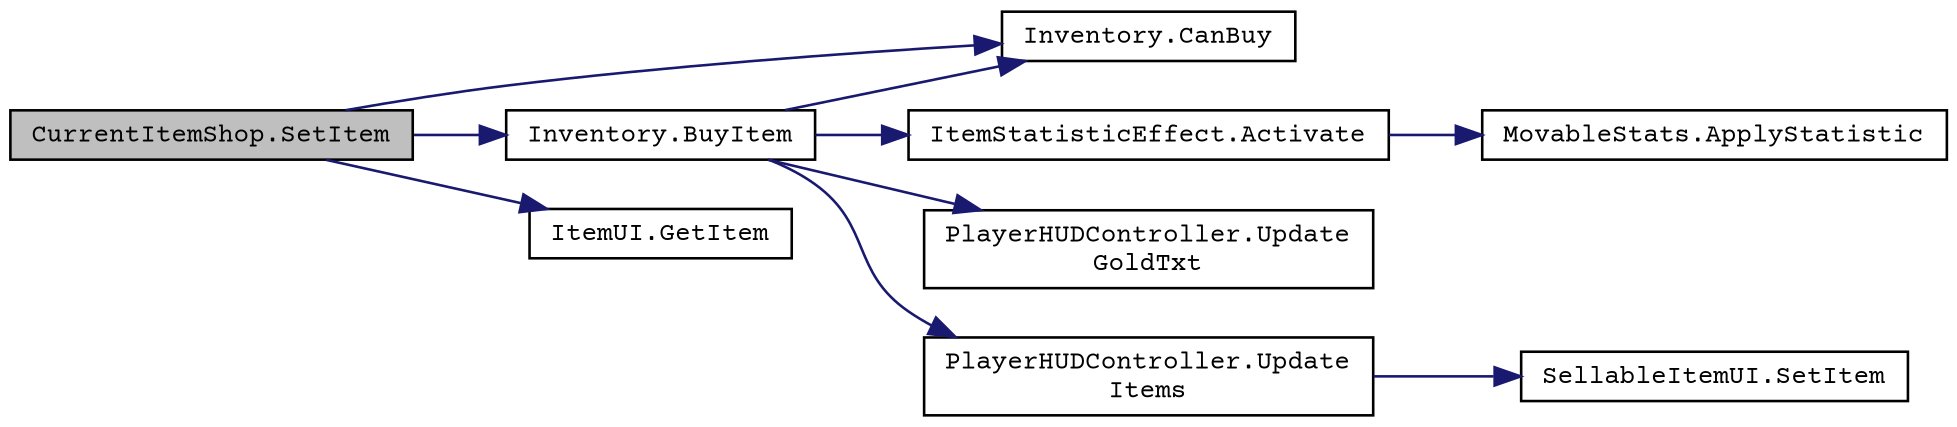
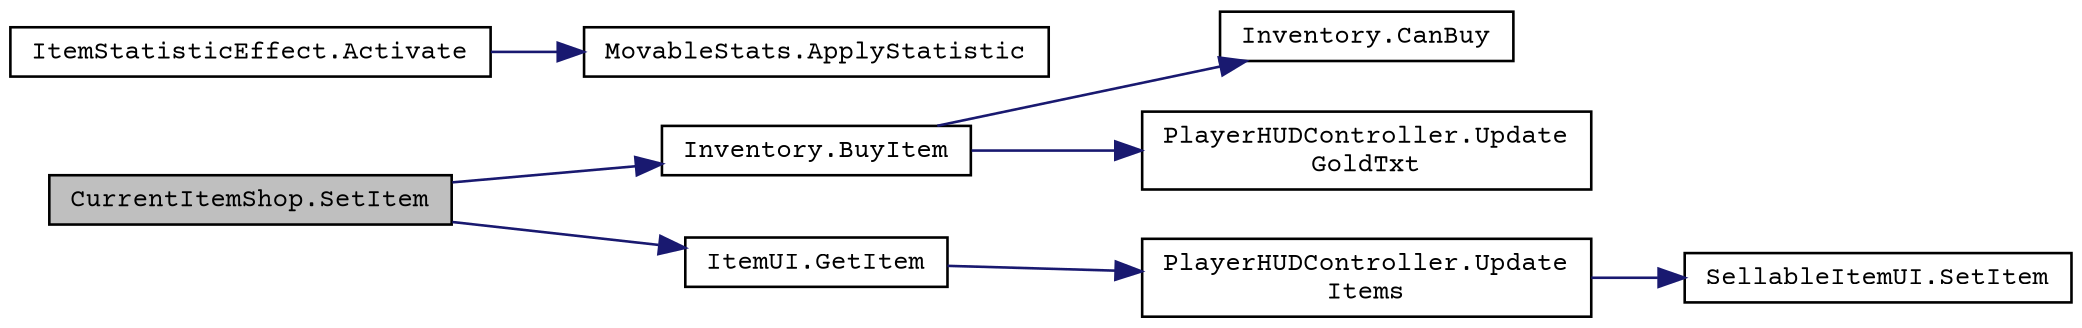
edge "CurrentItemShop.SetItem" -> "Inventory.CanBuy": removed
edge "Inventory.BuyItem" -> "ItemStatisticEffect.Activate": removed
edge "Inventory.BuyItem" -> "PlayerHUDController.Update Items": now "ItemUI.GetItem" -> "PlayerHUDController.Update Items"
